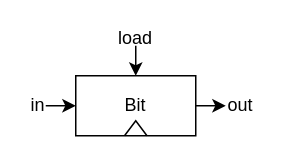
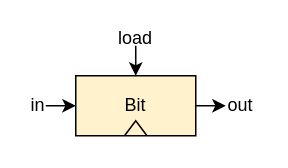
node "Bit": fillcolor #ffffff -> #fff2cc
